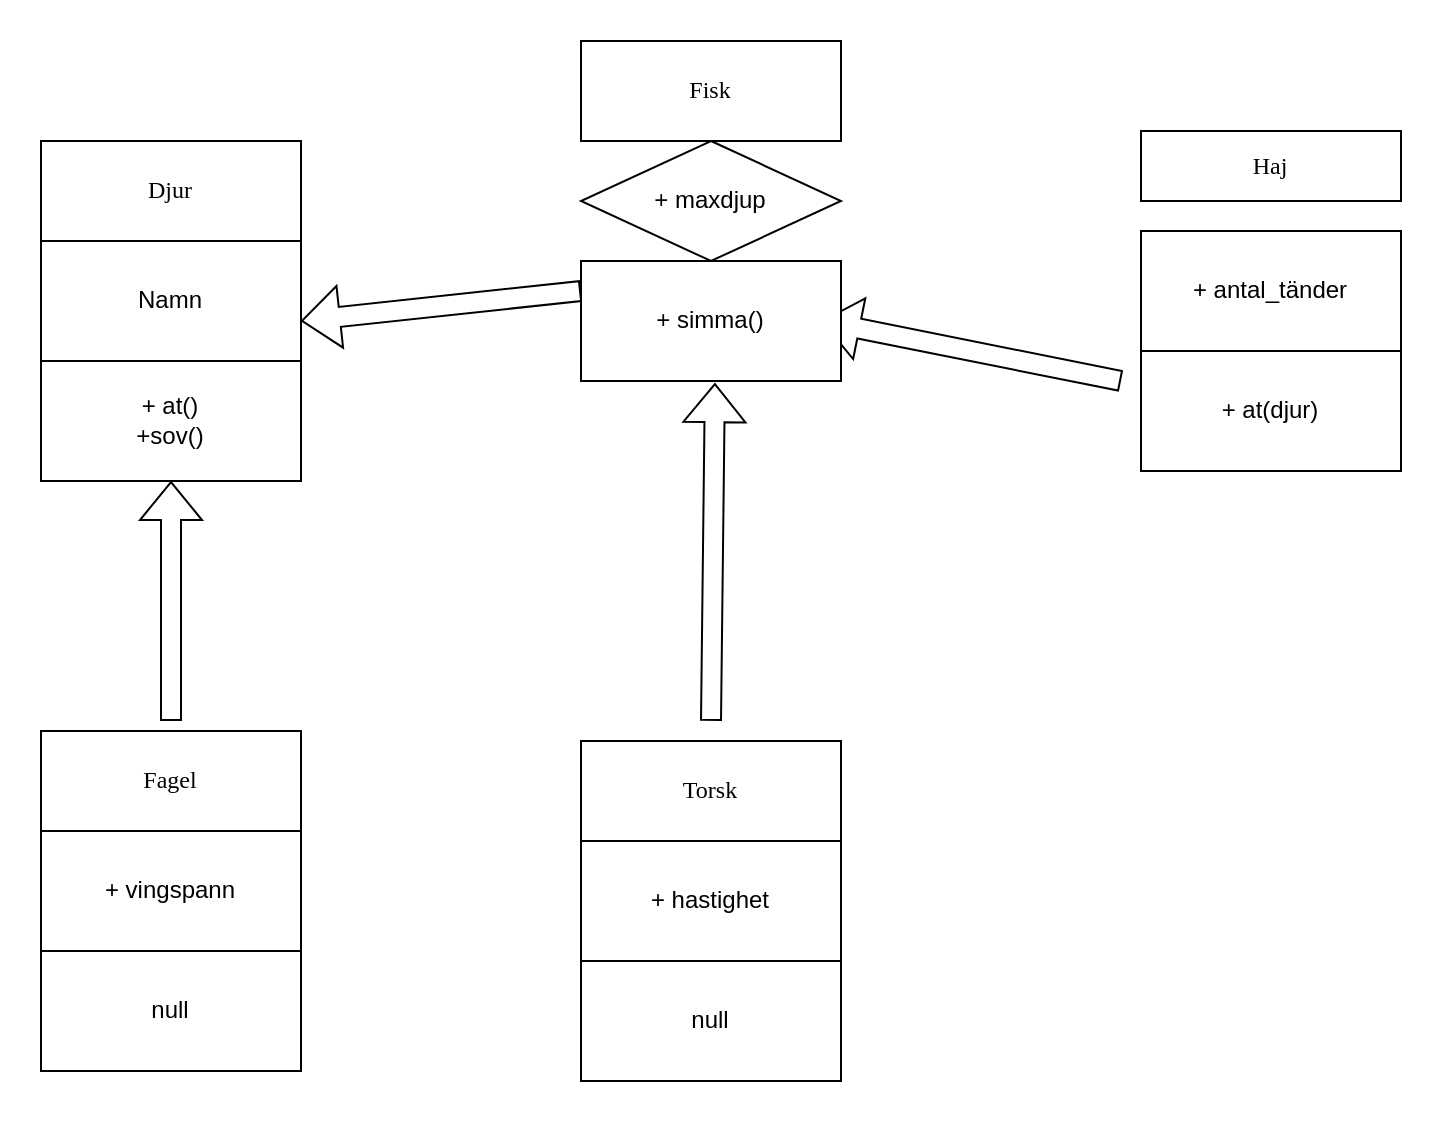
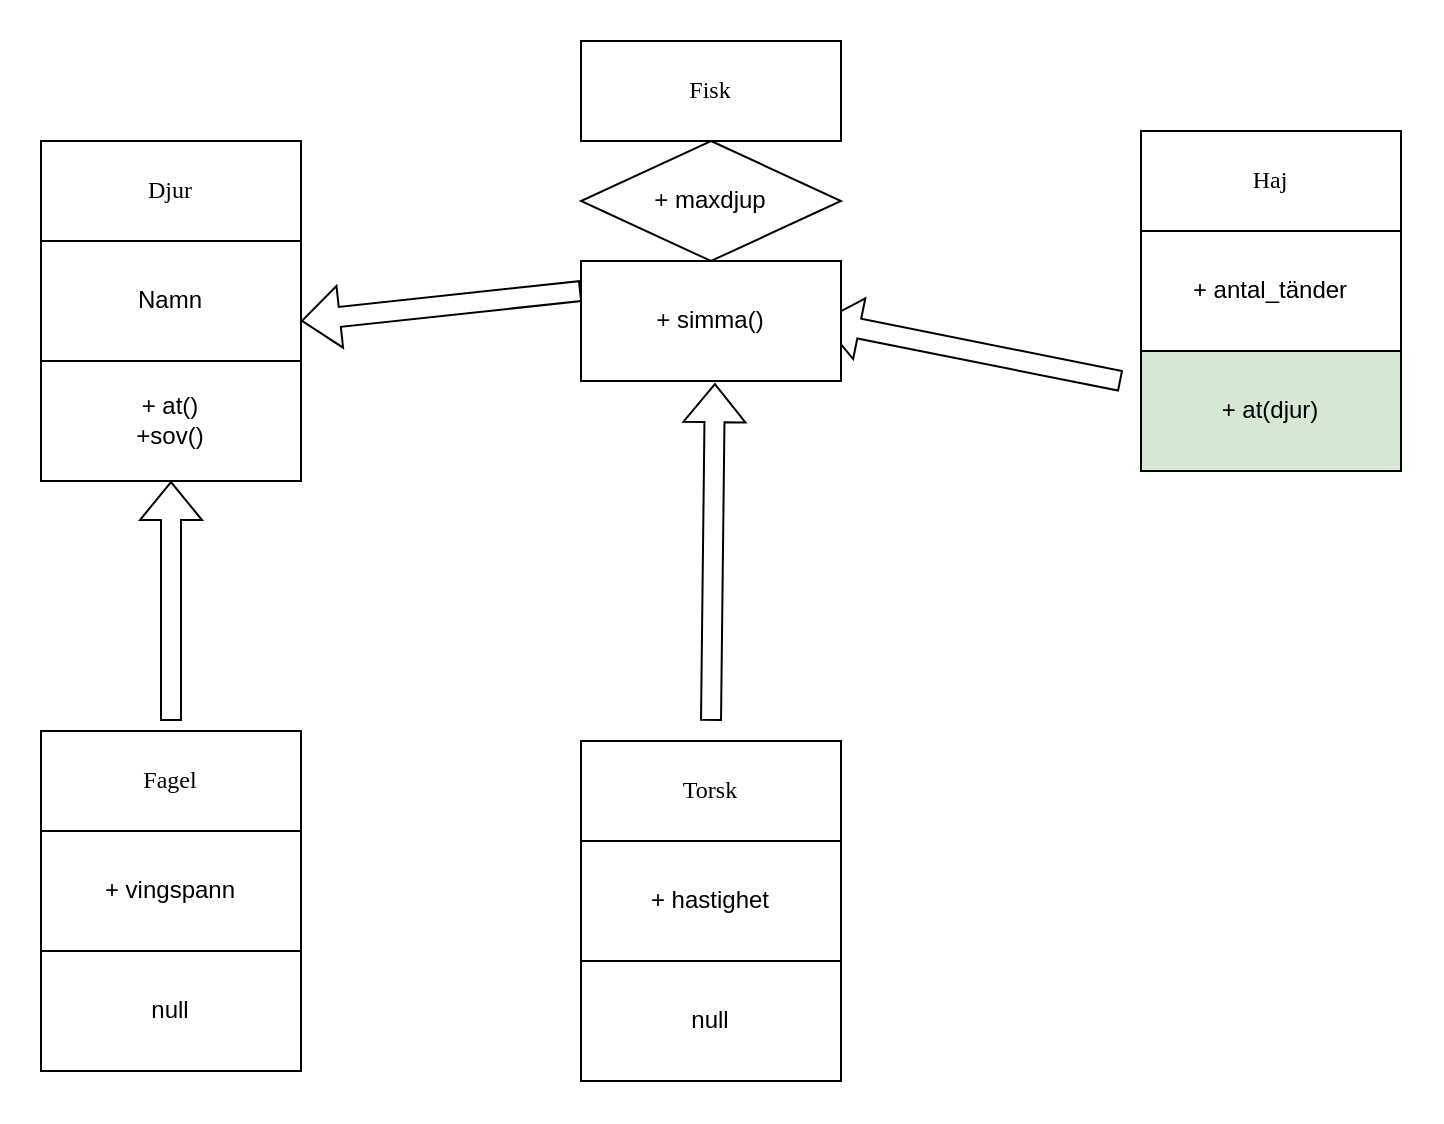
node "Haj": size 260x70 -> 260x100
node "+ at(djur)": fillcolor #ffffff -> #d5e8d4
